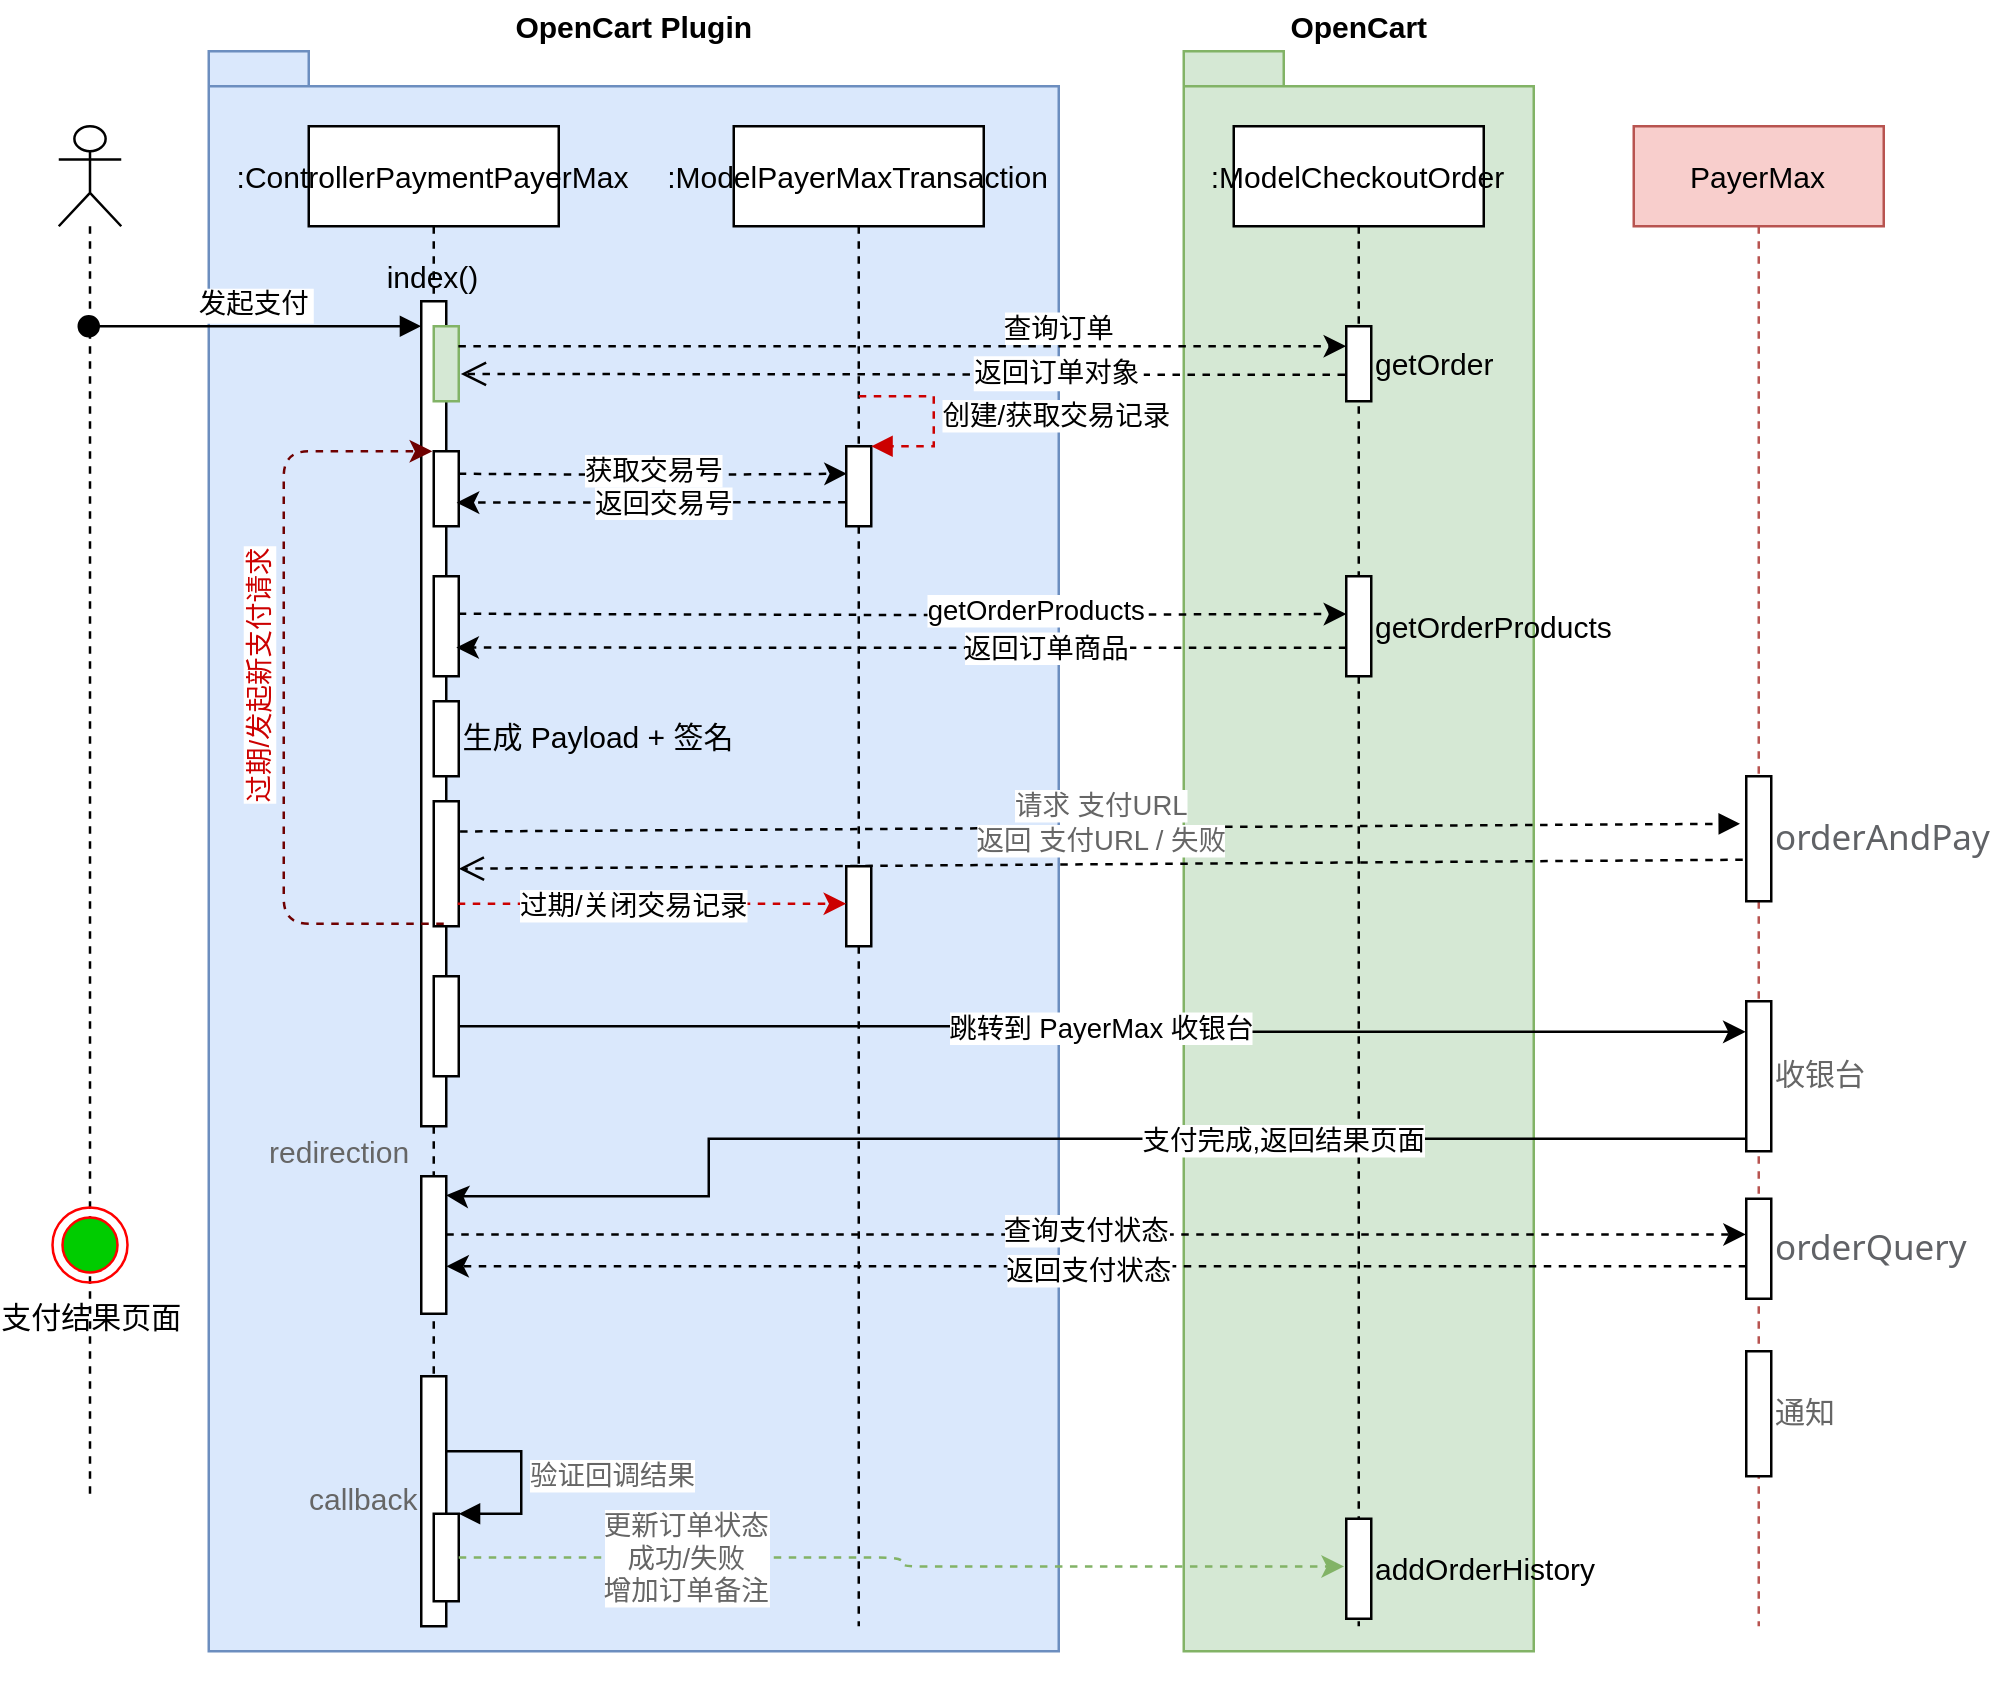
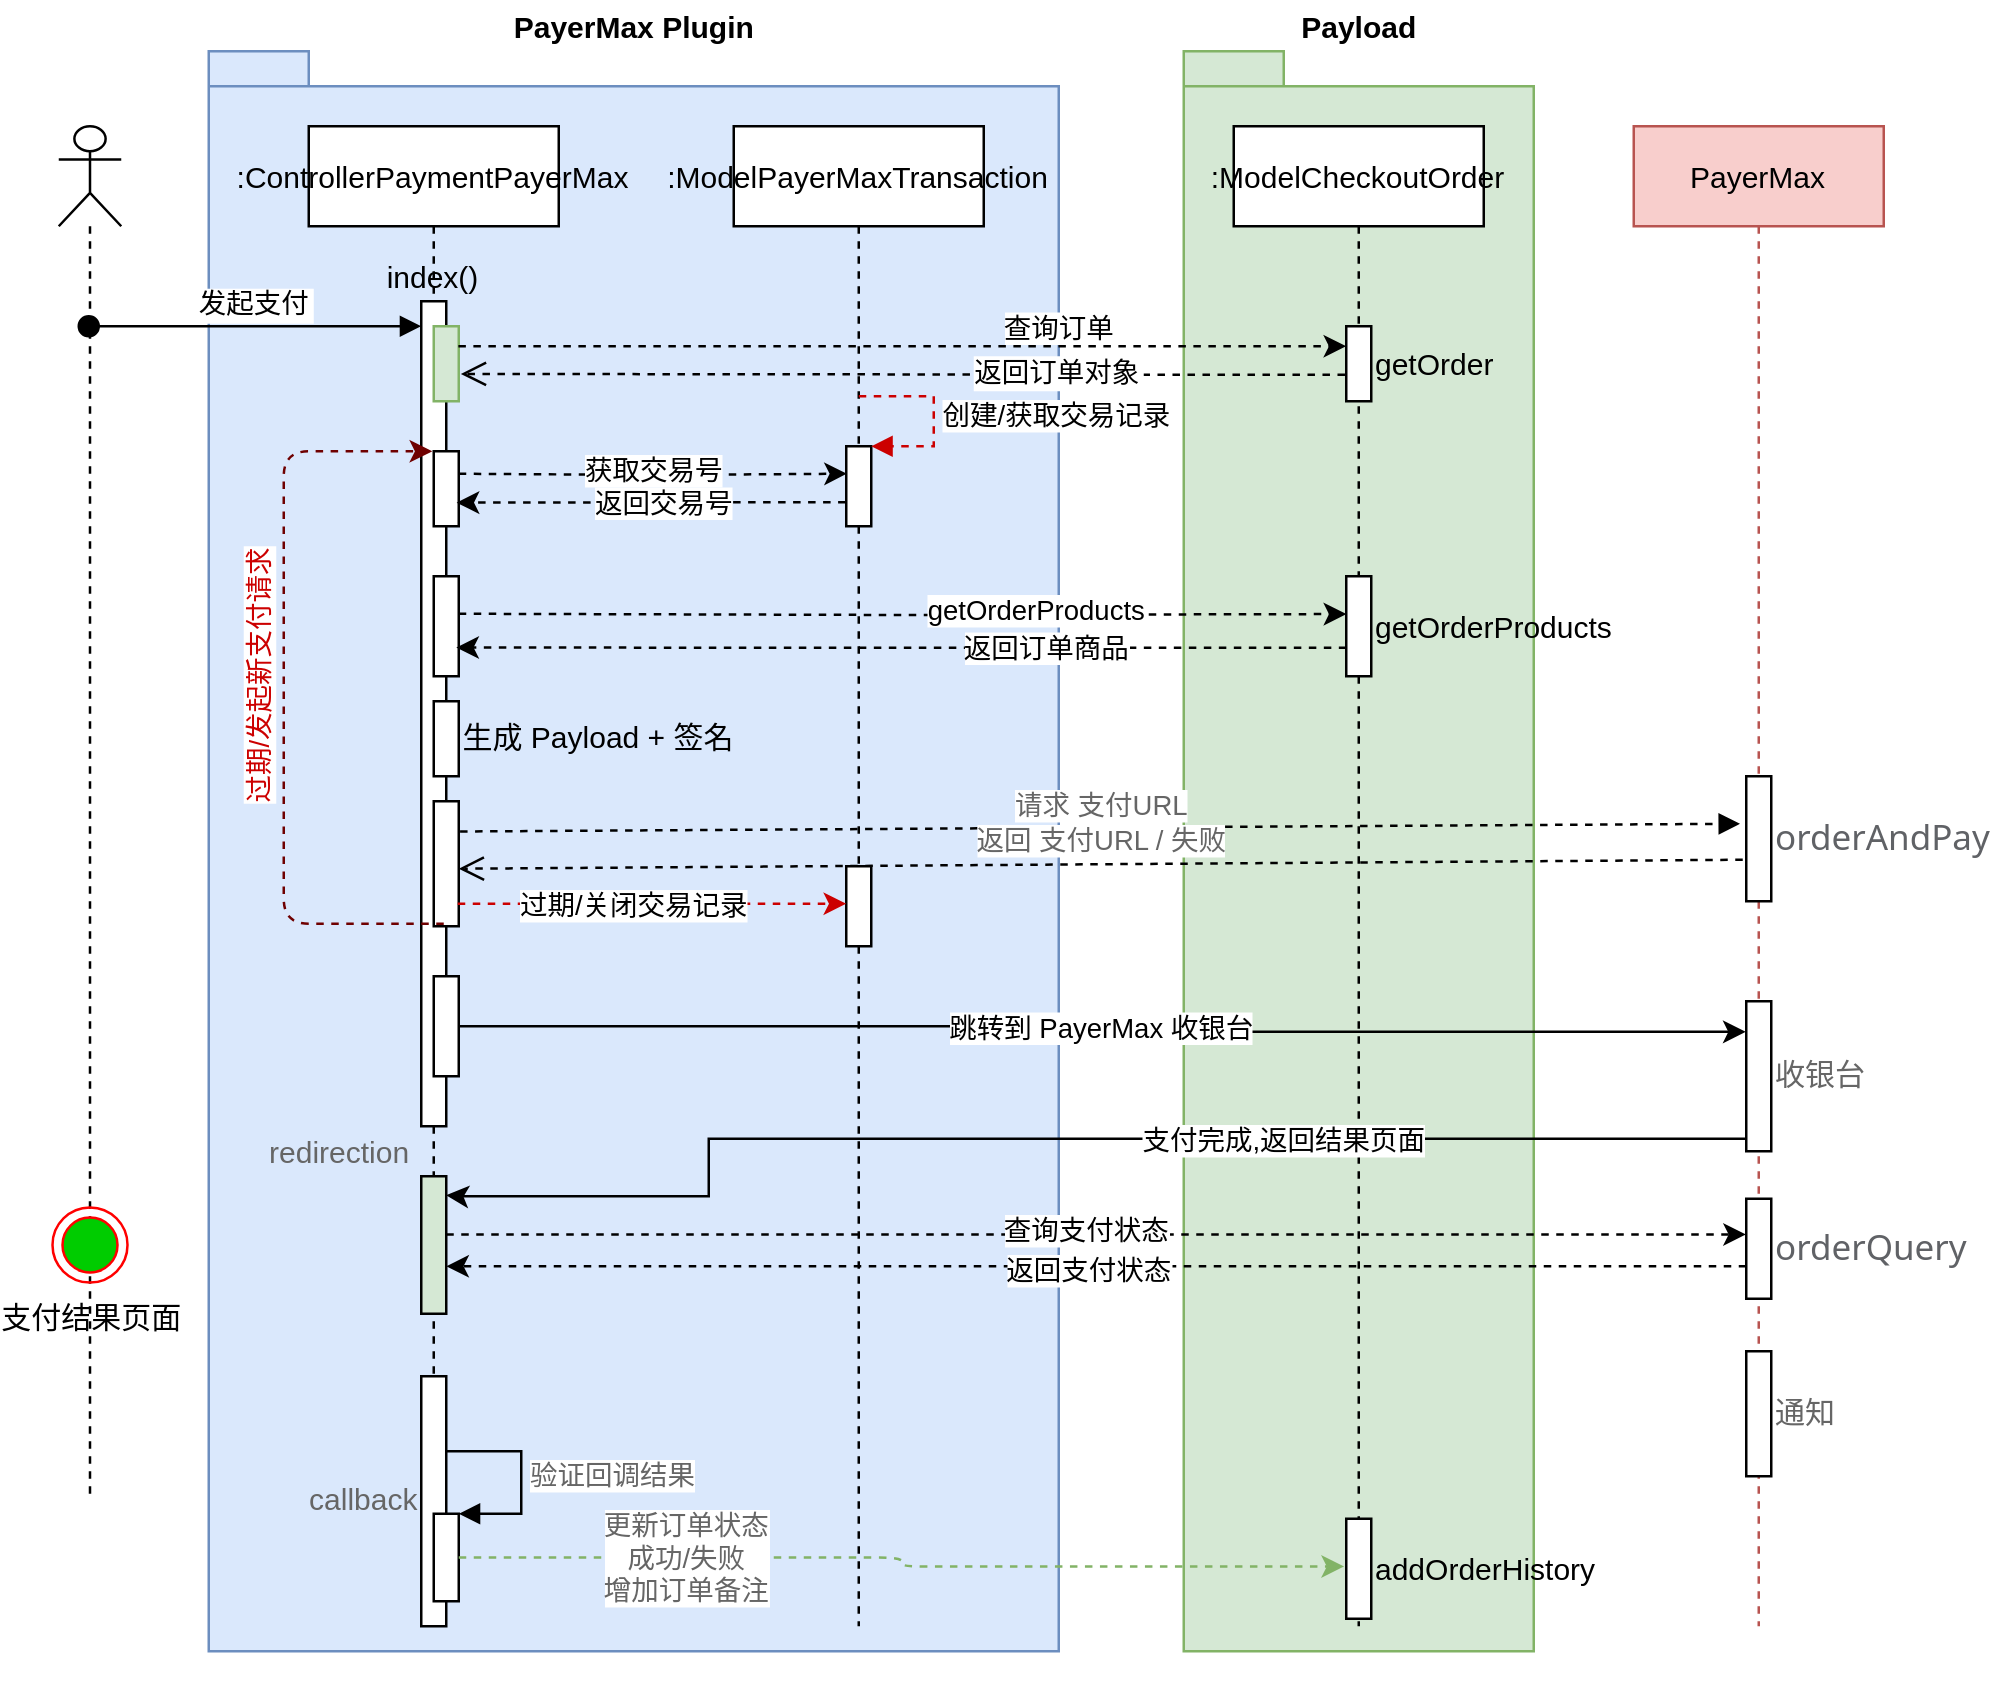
node "OpenCart Plugin": label "OpenCart Plugin" -> "PayerMax Plugin"
node "OpenCart": label "OpenCart" -> "Payload"
node "redirection": fillcolor #ffffff -> #d5e8d4
